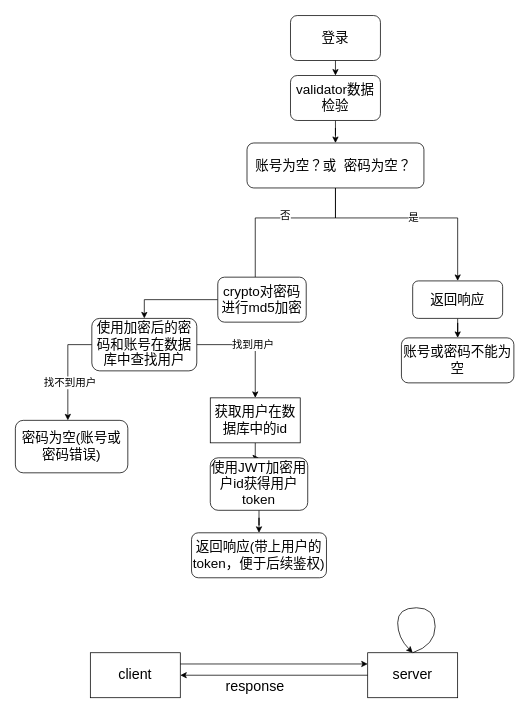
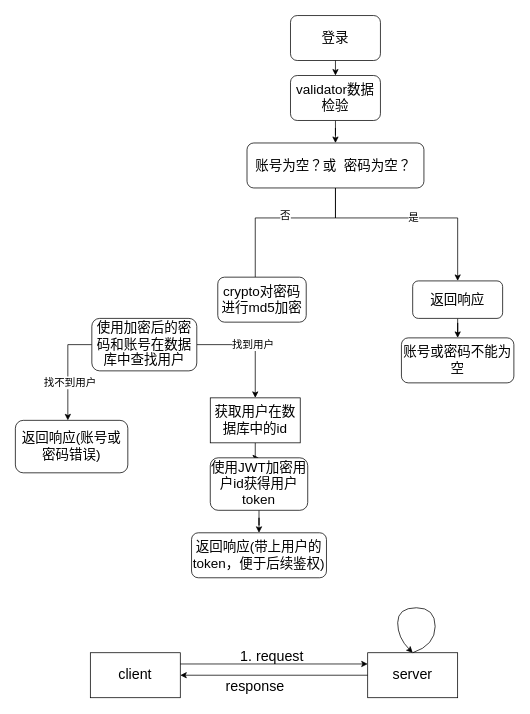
edge "crypto对密码进行md5加密" -> "使用加密后的密码和账号在数据库中查找用户": removed
node "密码为空(账号或密码错误)": label "密码为空(账号或密码错误)" -> "返回响应(账号或密码错误)"
node "1. request": added
